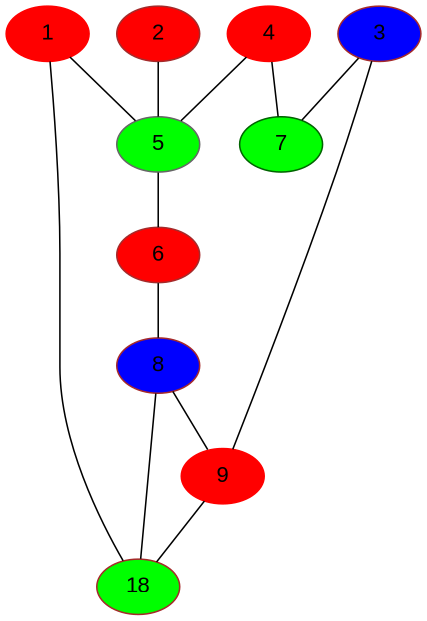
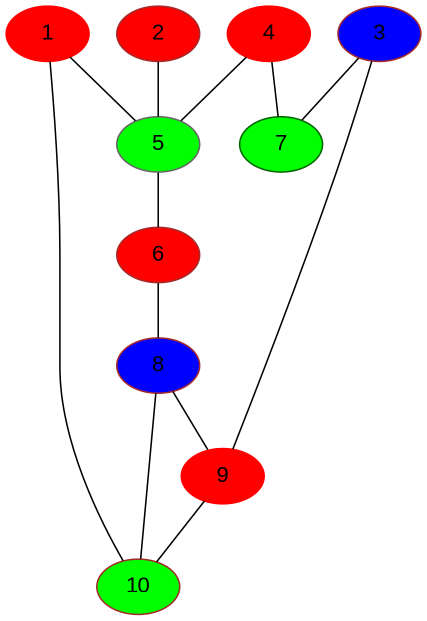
node "18": label "18" -> "10"
